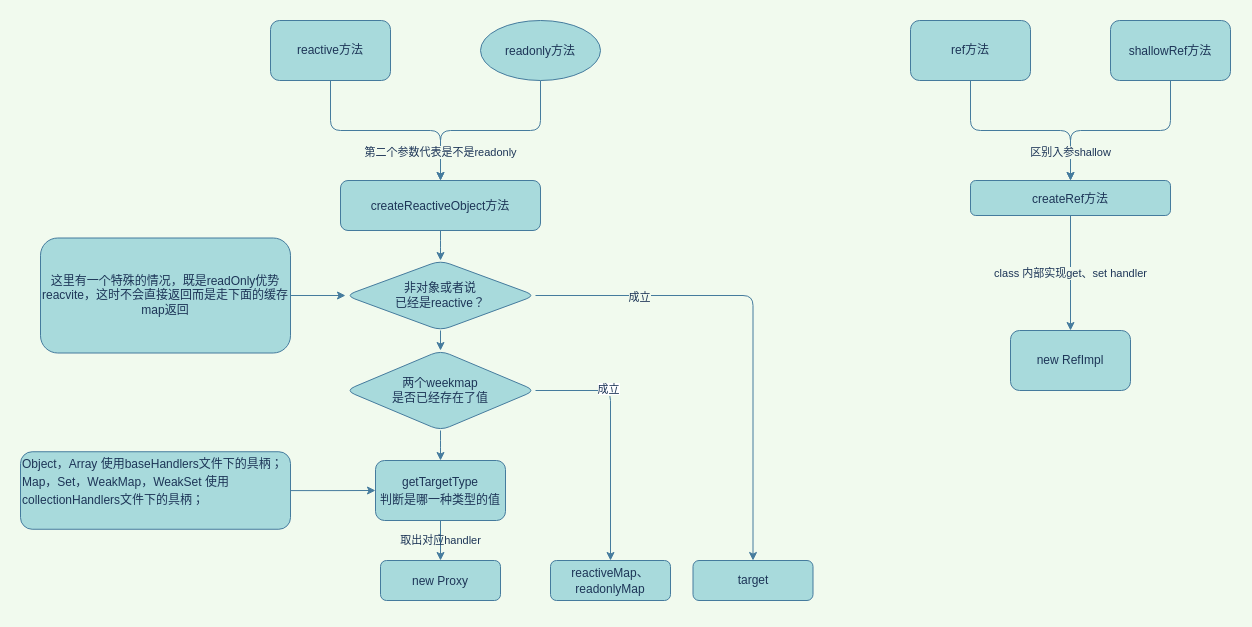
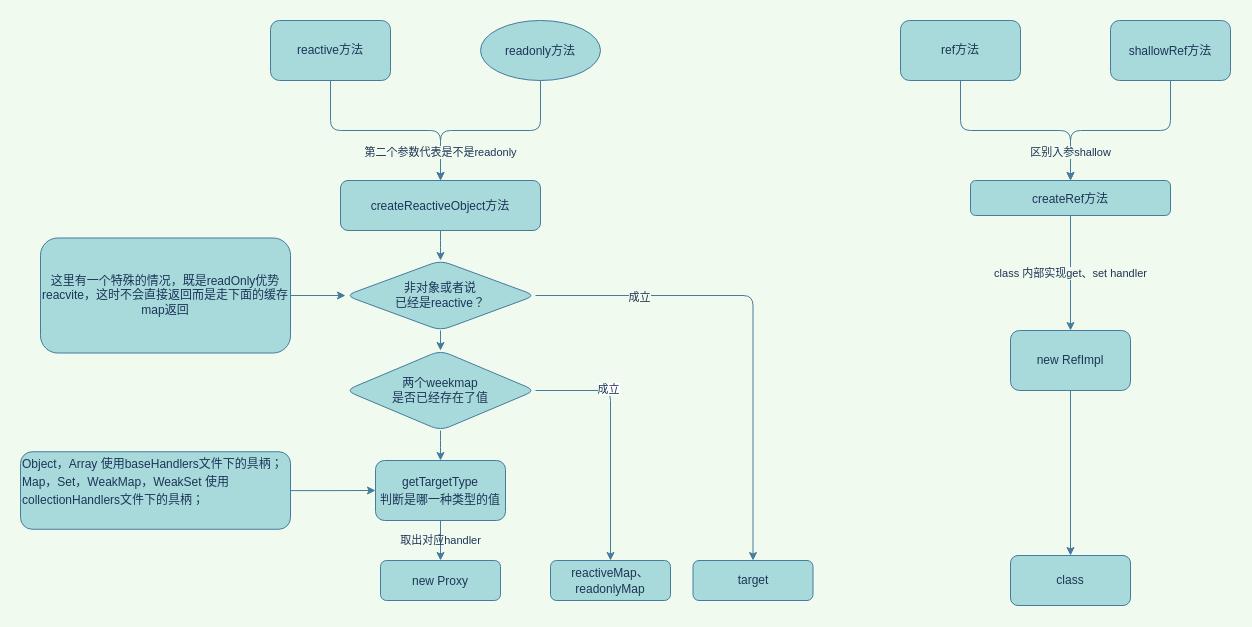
node "ref方法": moved (971, 51) -> (961, 51)
edge "new RefImpl" -> "class": added
node "class": added
